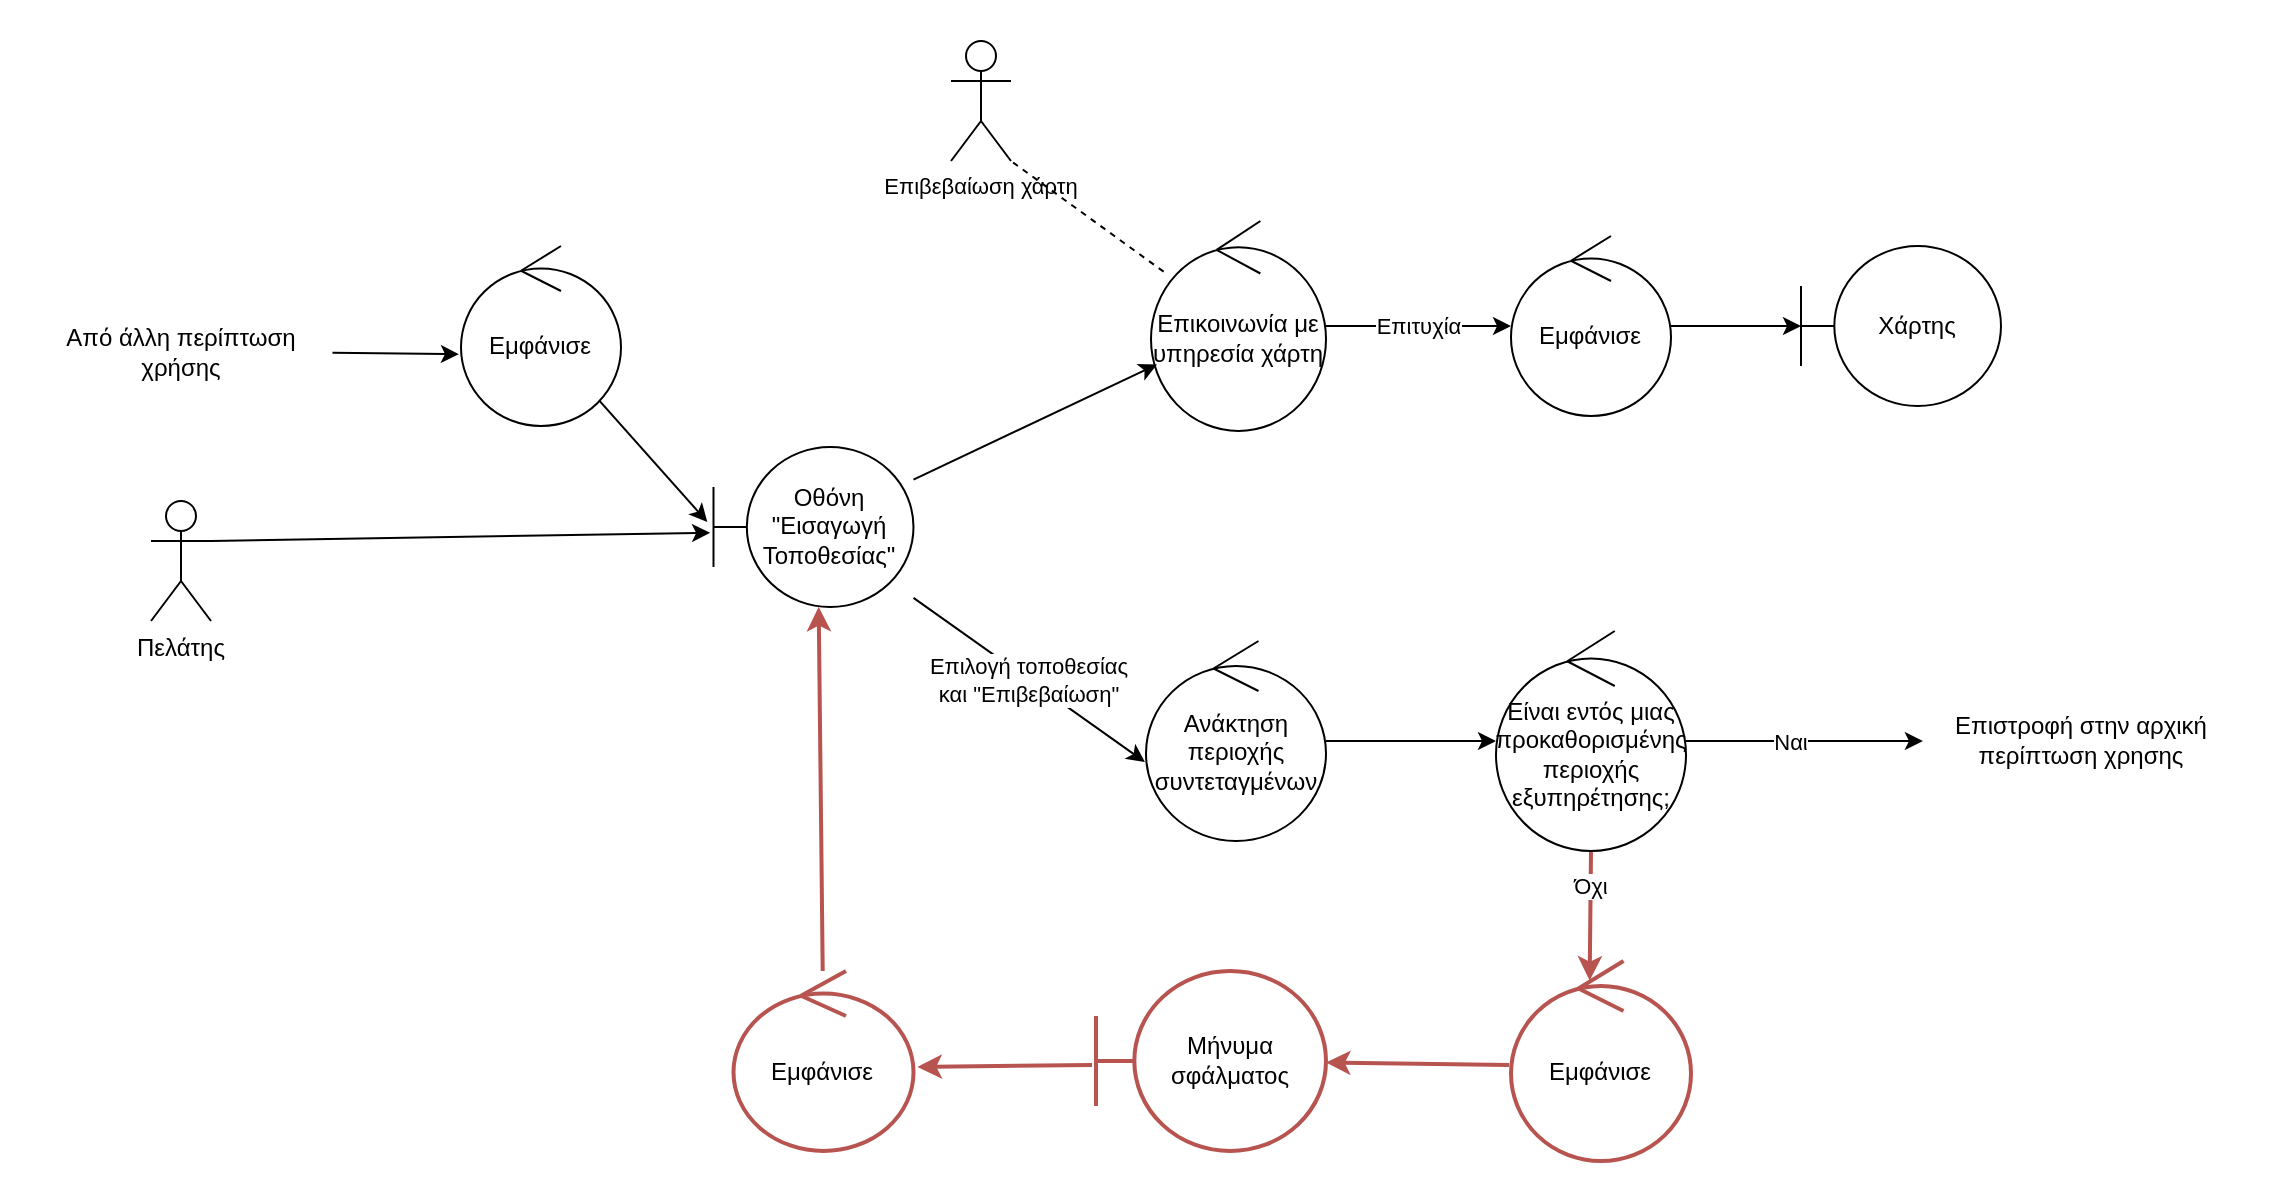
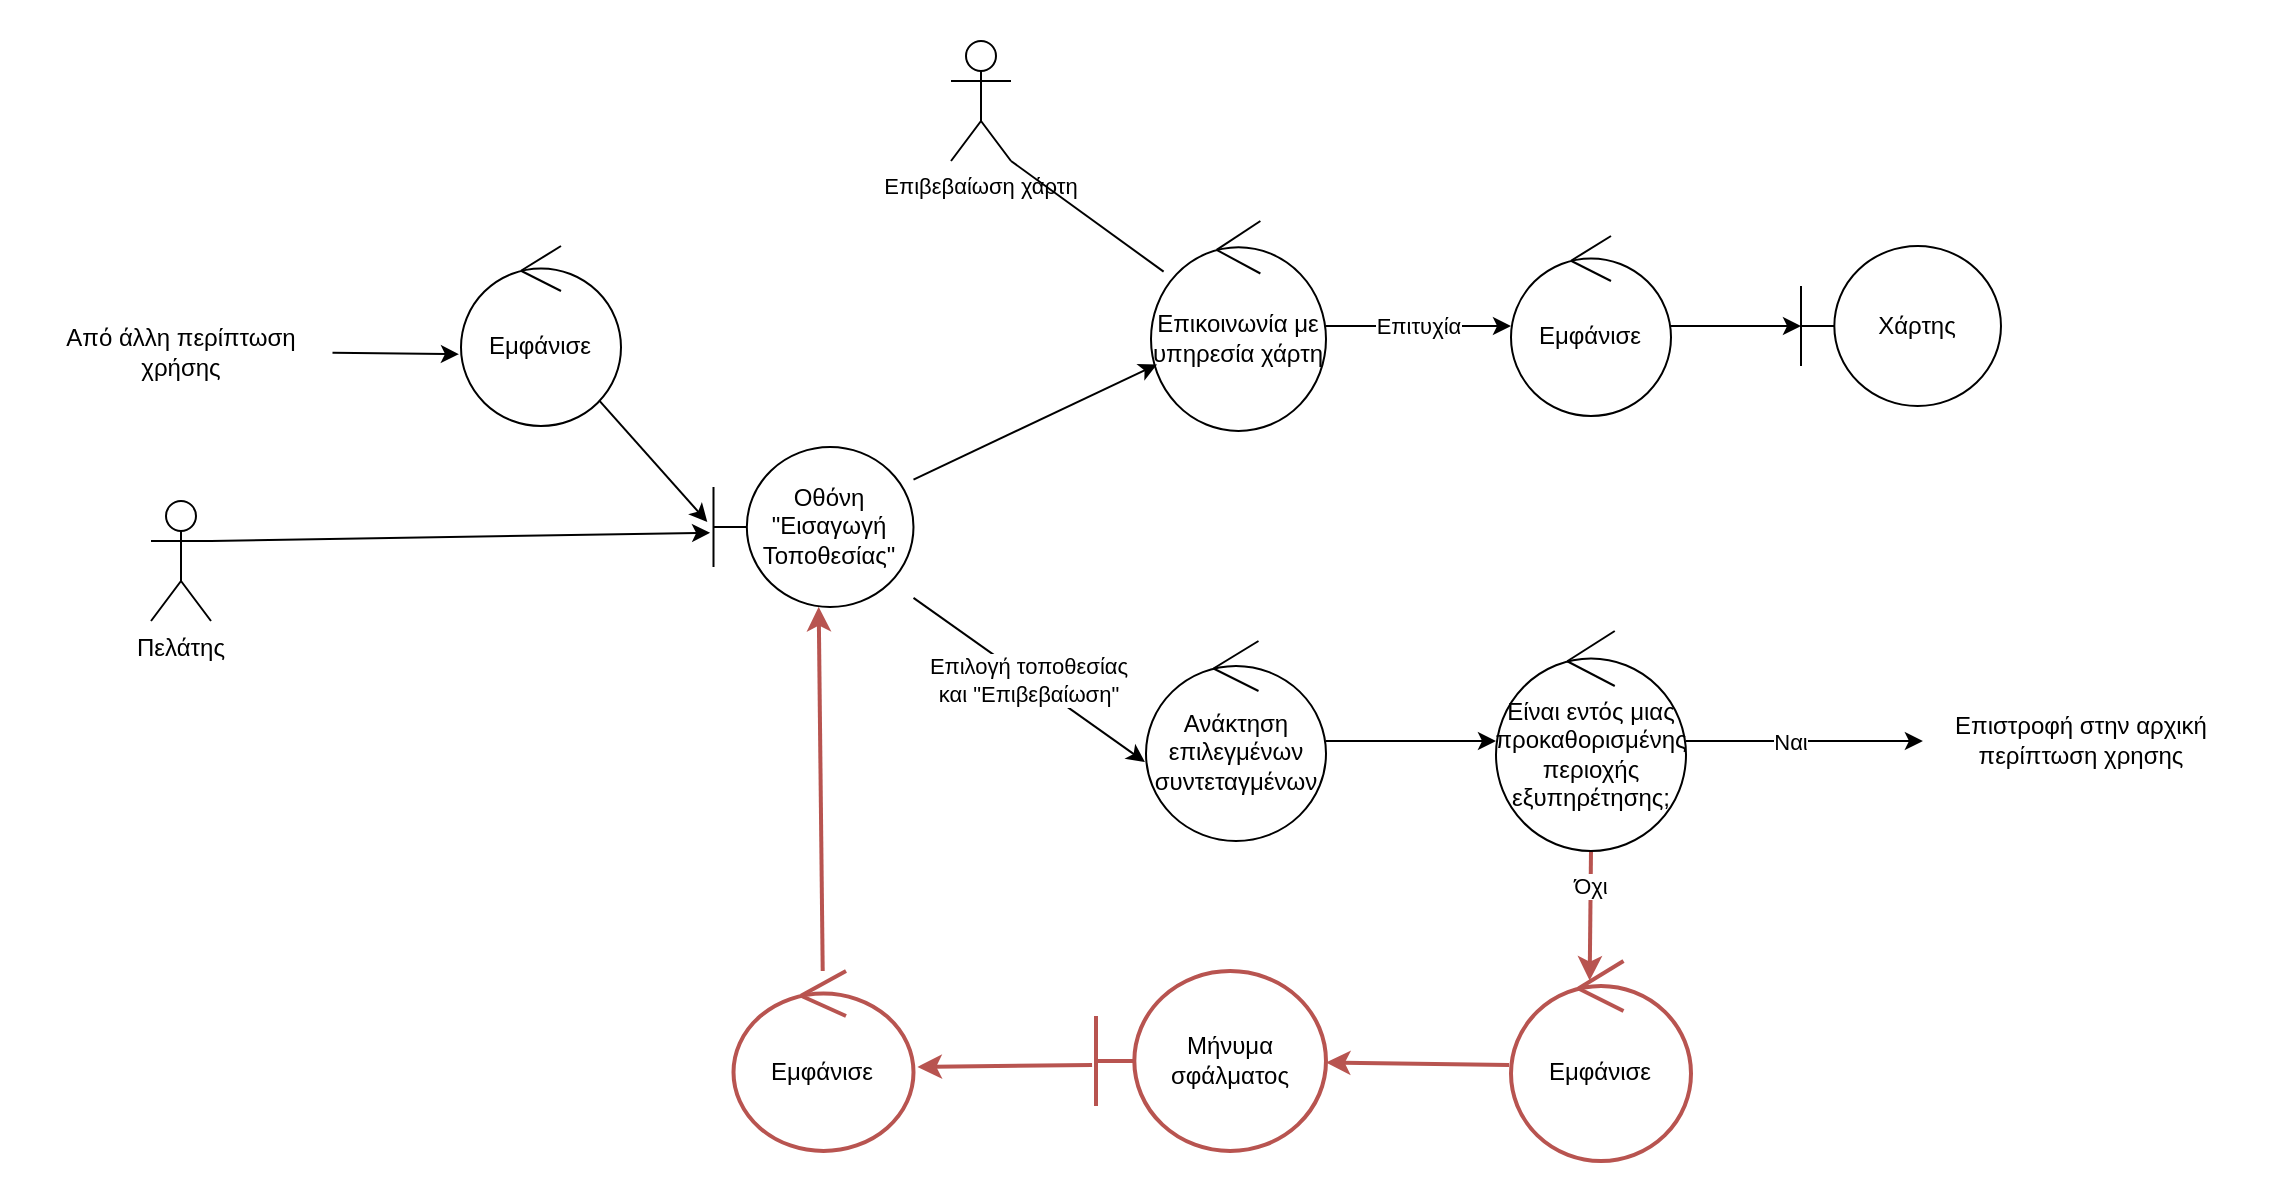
edge "Επιβεβαίωση χάρτη" -- "Επικοινωνία με υπηρεσία χάρτη": style dashed -> solid
node "Ανάκτηση περιοχής συντεταγμένων": label "Ανάκτηση περιοχής συντεταγμένων" -> "Ανάκτηση επιλεγμένων συντεταγμένων"
